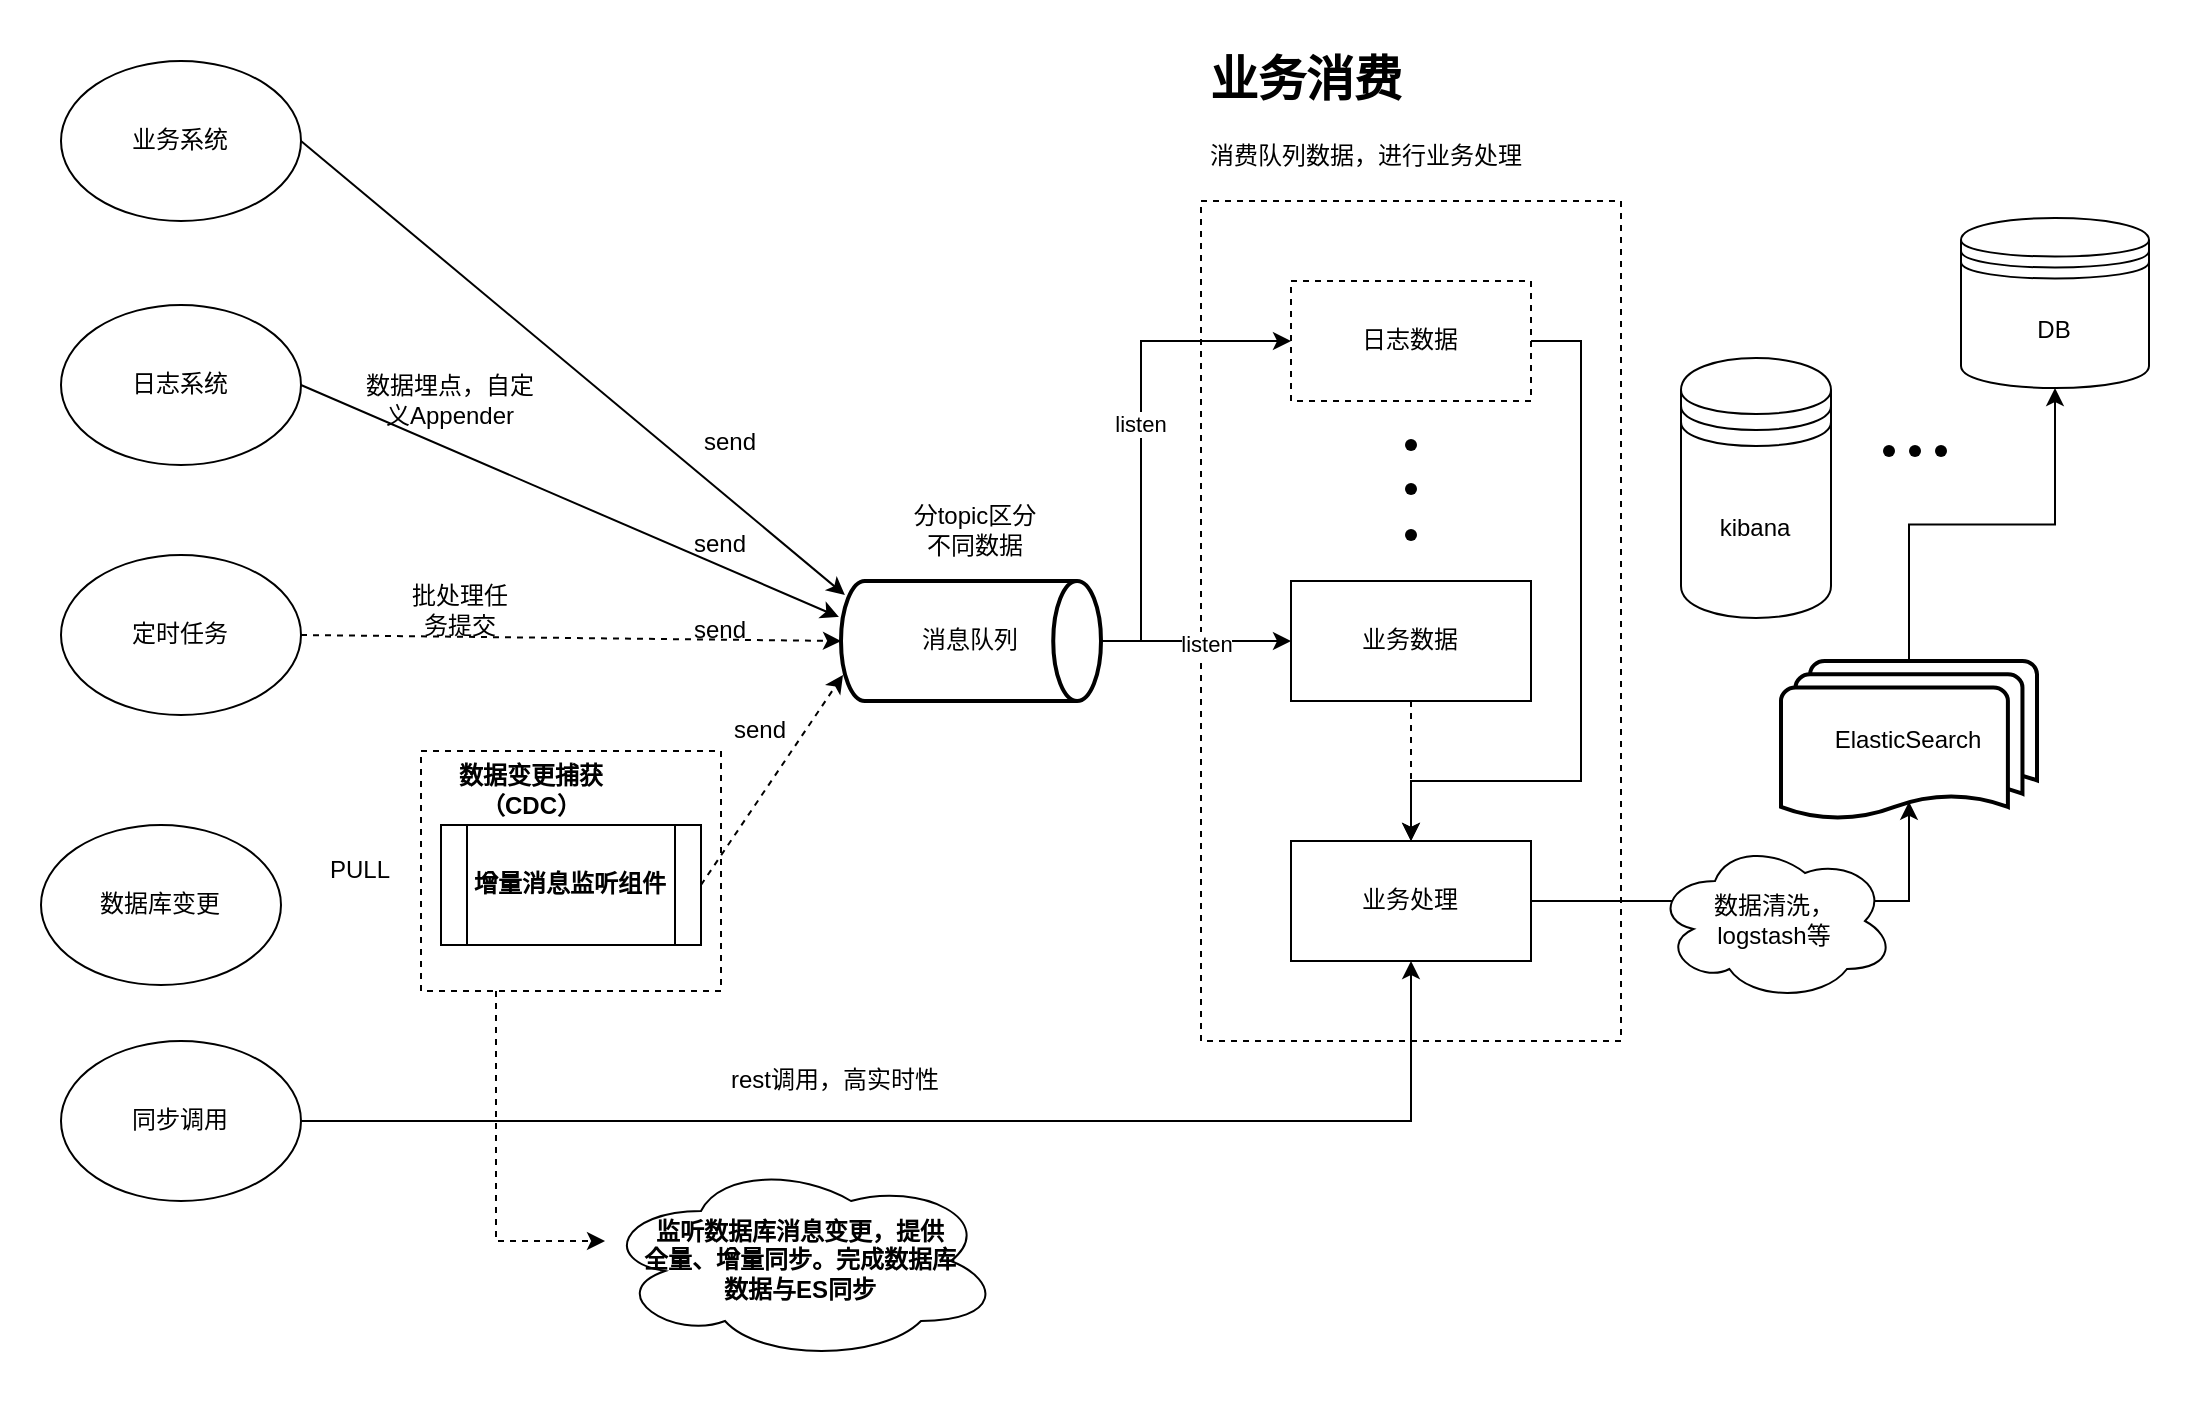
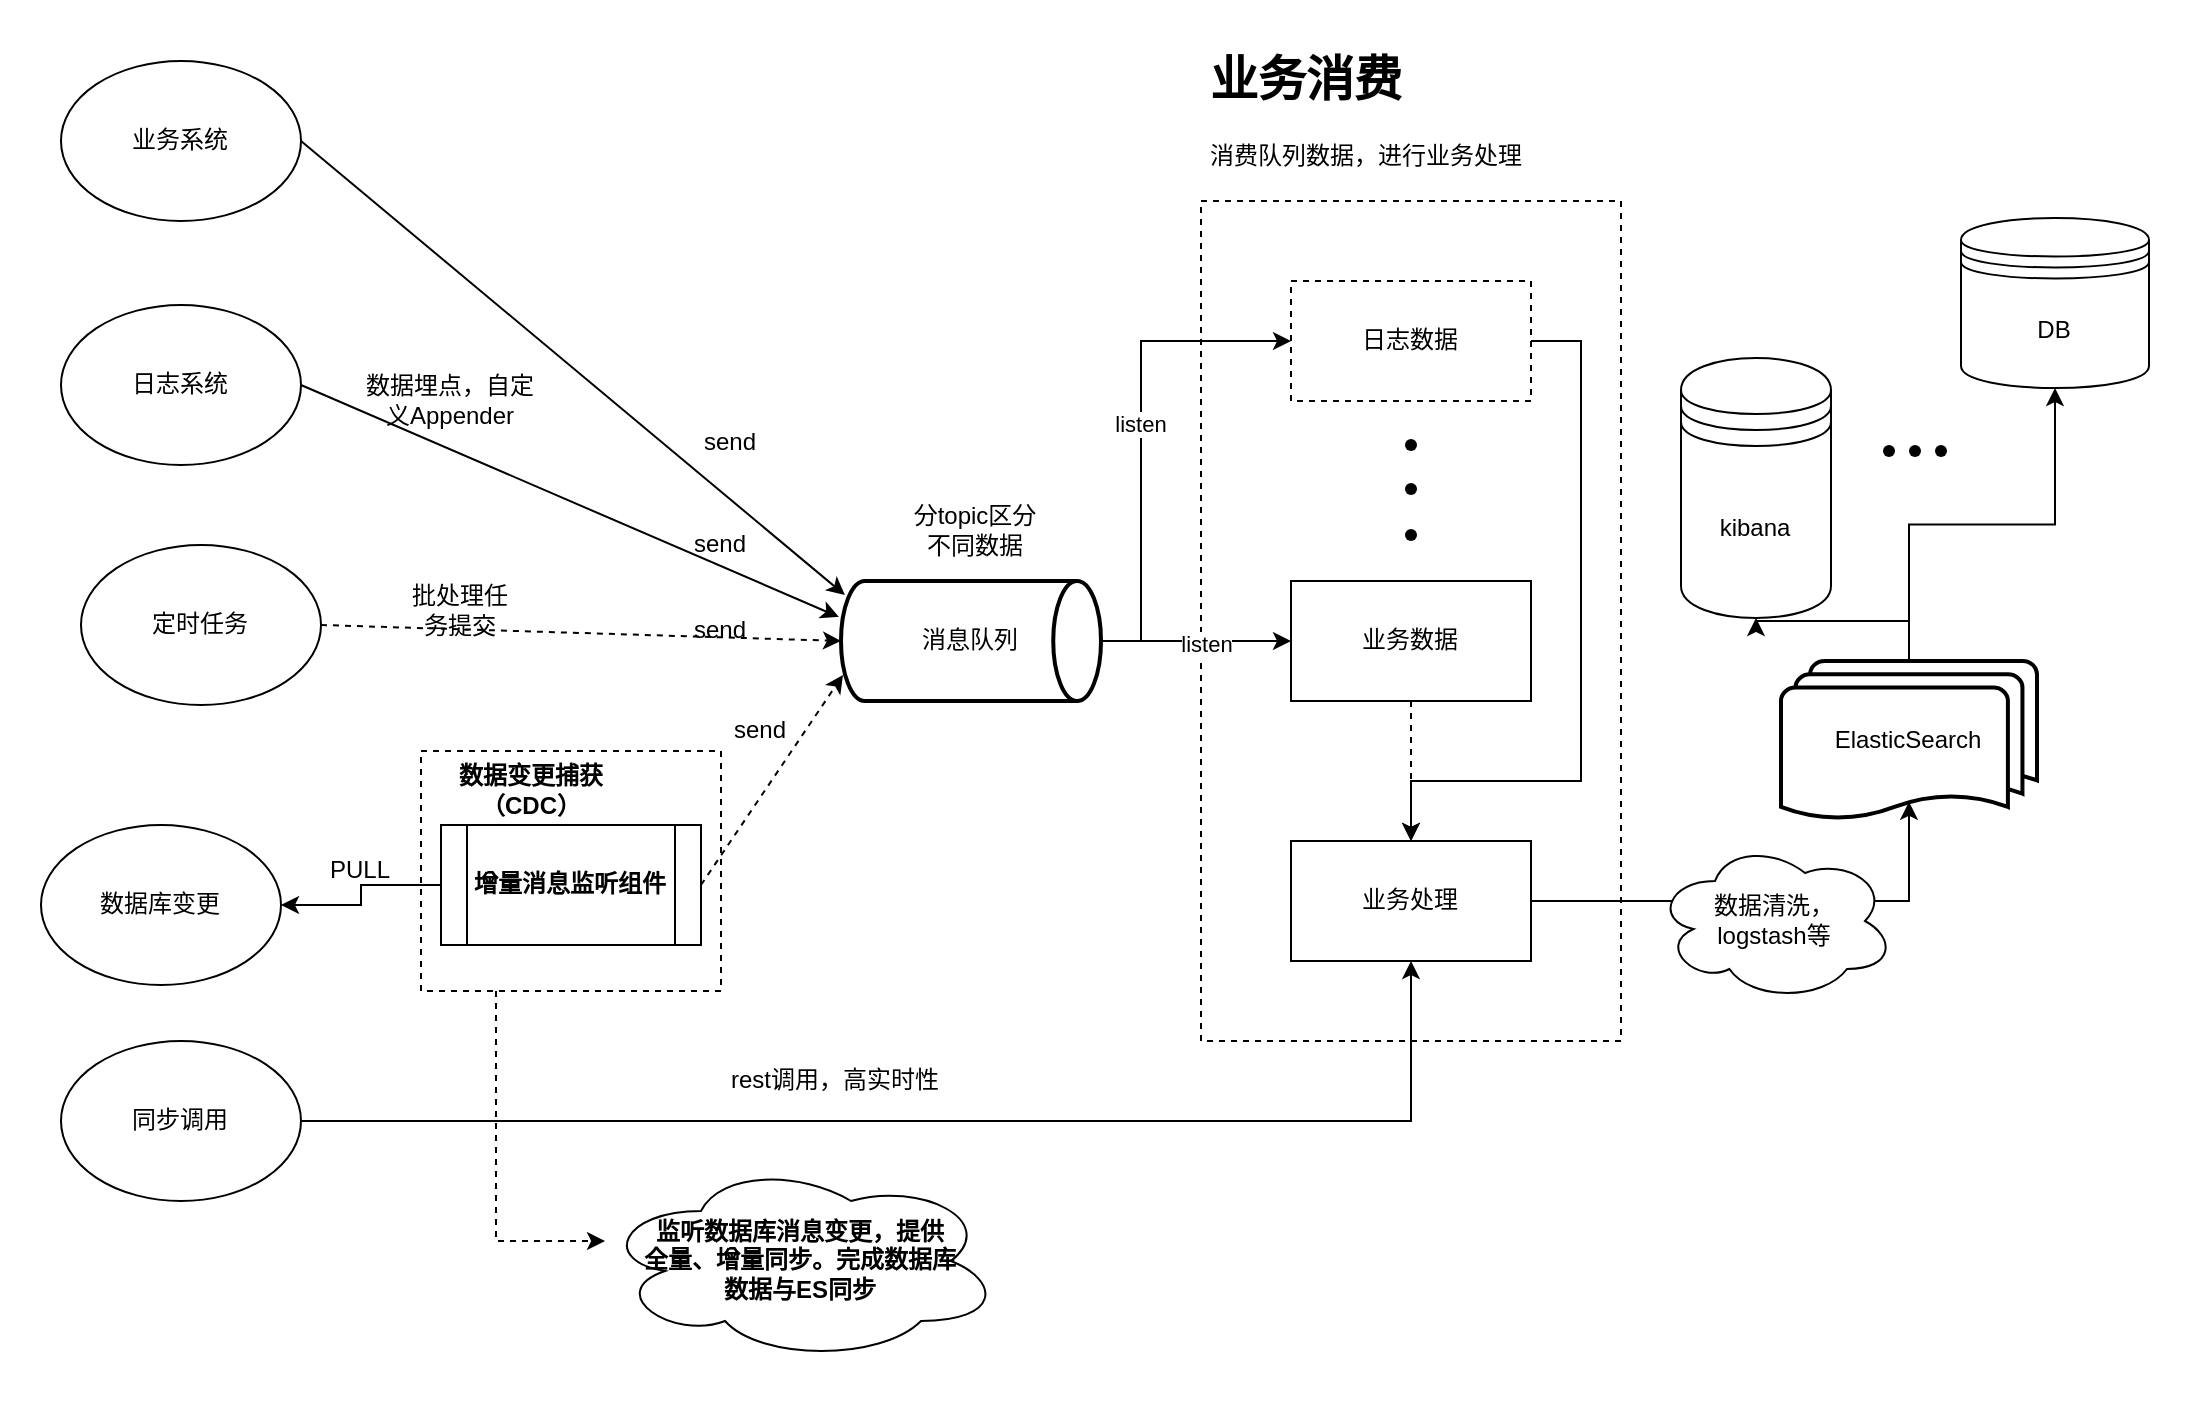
edge "ElasticSearch" -> "kibana": added
node "定时任务": moved (181, 635) -> (201, 625)
edge "增量消息监听组件" -> "数据库变更": added
